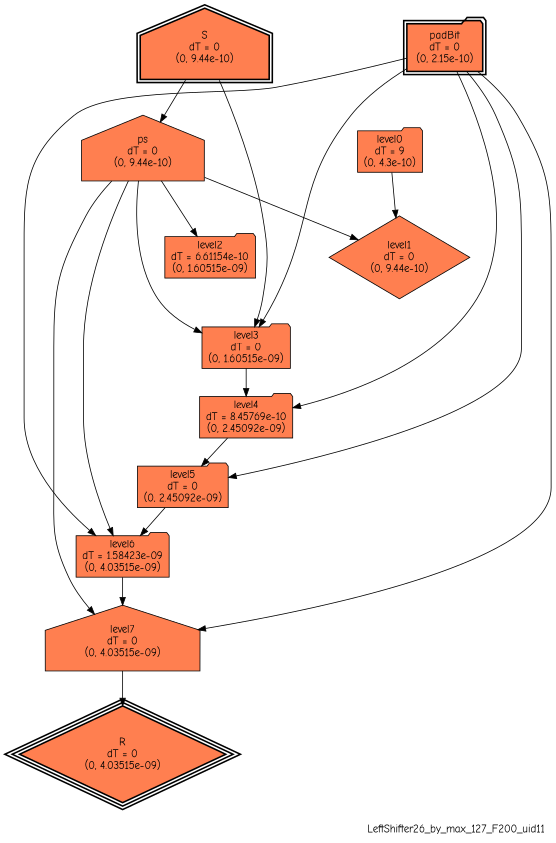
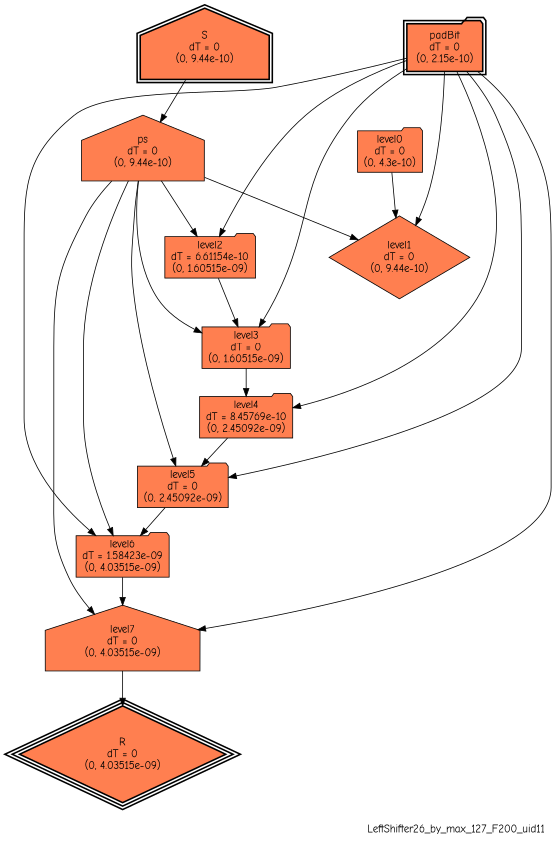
edge "padBit dT = 0 (0, 2.15e-10)" -> "level2 dT = 6.61154e-10 (0, 1.60515e-09)": added
edge "padBit dT = 0 (0, 2.15e-10)" -> "level1 dT = 0 (0, 9.44e-10)": added
node "level0 dT = 9 (0, 4.3e-10)": label "level0 dT = 9 (0, 4.3e-10)" -> "level0 dT = 0 (0, 4.3e-10)"
edge "S dT = 0 (0, 9.44e-10)" -> "level3 dT = 0 (0, 1.60515e-09)": now "level2 dT = 6.61154e-10 (0, 1.60515e-09)" -> "level3 dT = 0 (0, 1.60515e-09)"
edge "ps dT = 0 (0, 9.44e-10)" -> "level5 dT = 0 (0, 2.45092e-09)": added
